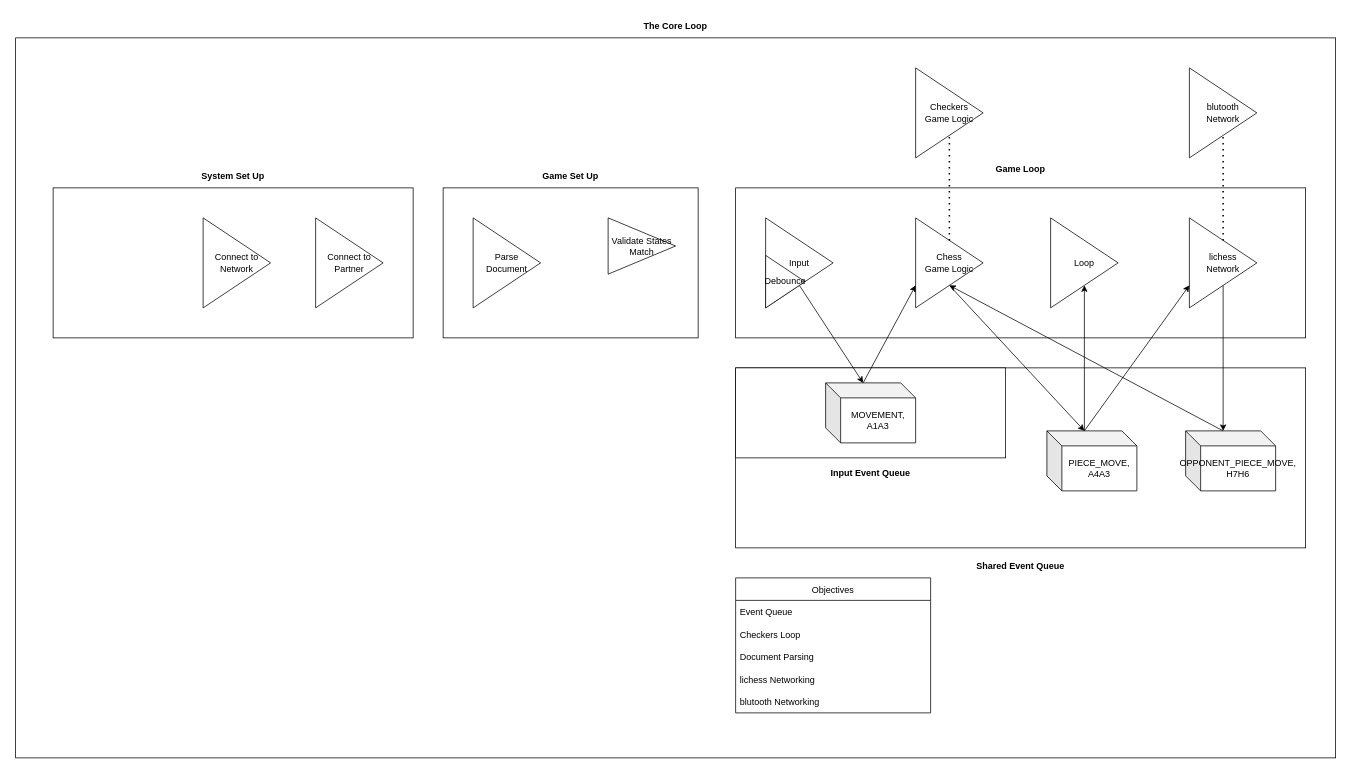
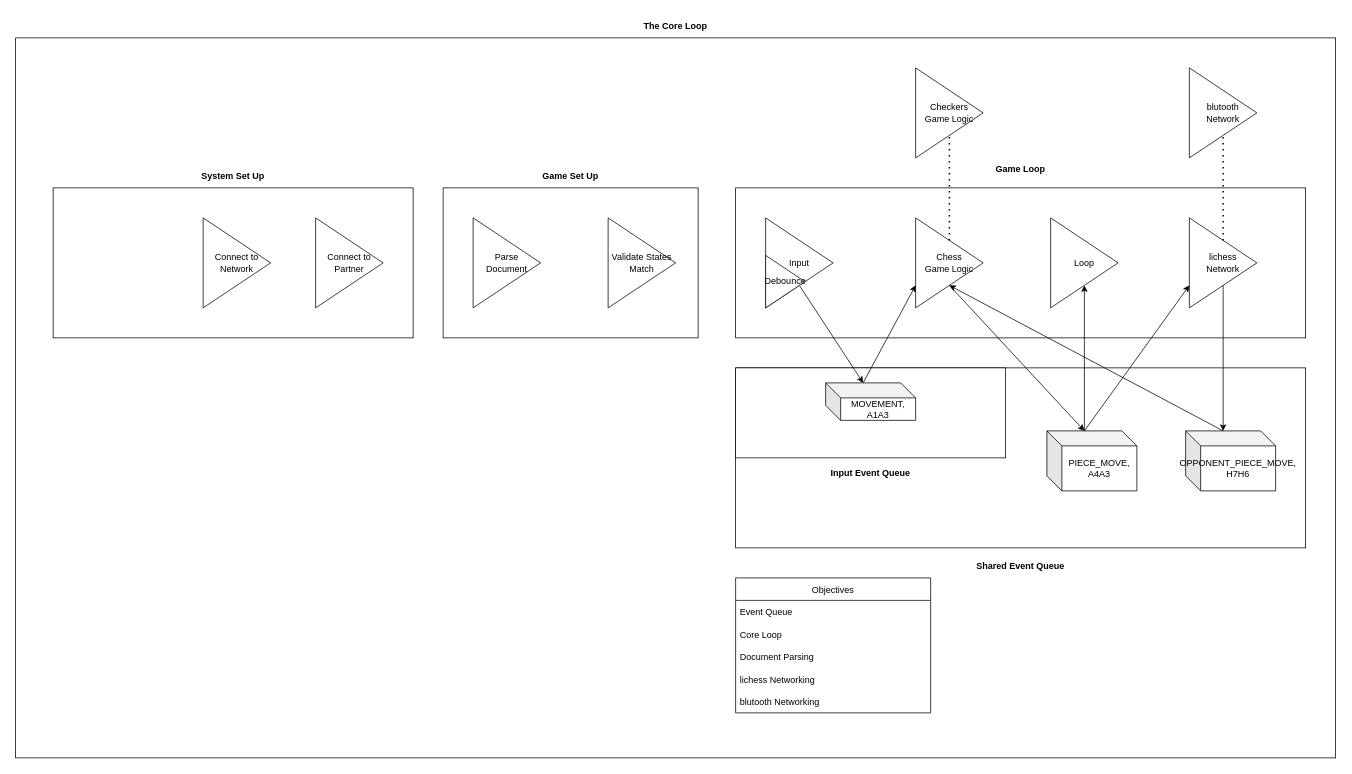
node "Validate States Match": size 68x56 -> 68x90
node "MOVEMENT, A1A3": size 90x60 -> 90x38
node "Checkers Loop": label "Checkers Loop" -> "Core Loop"
